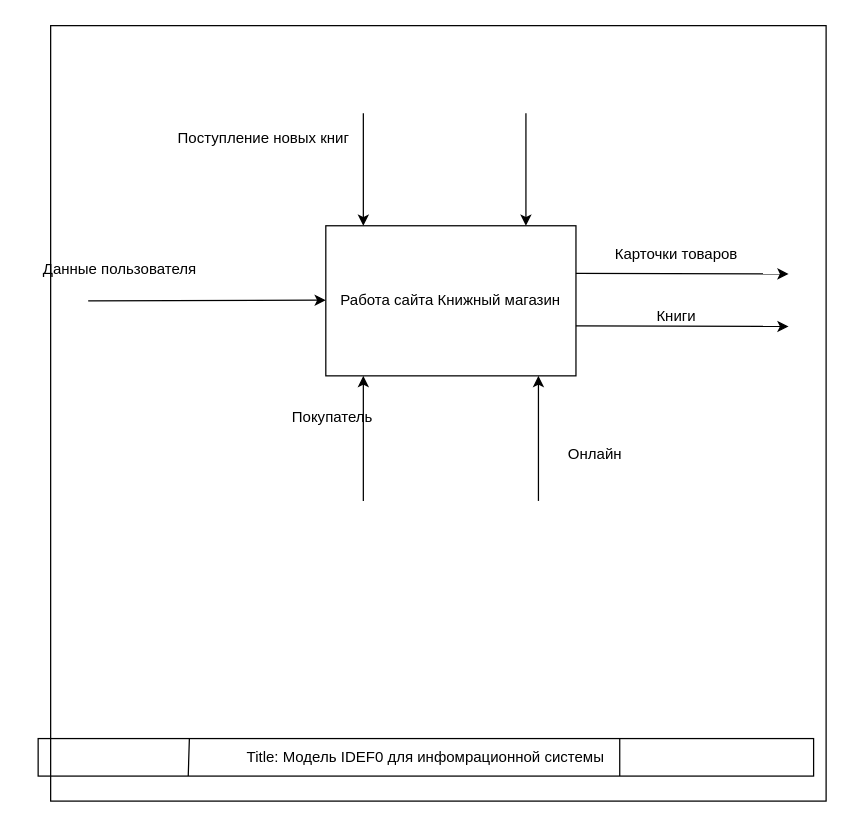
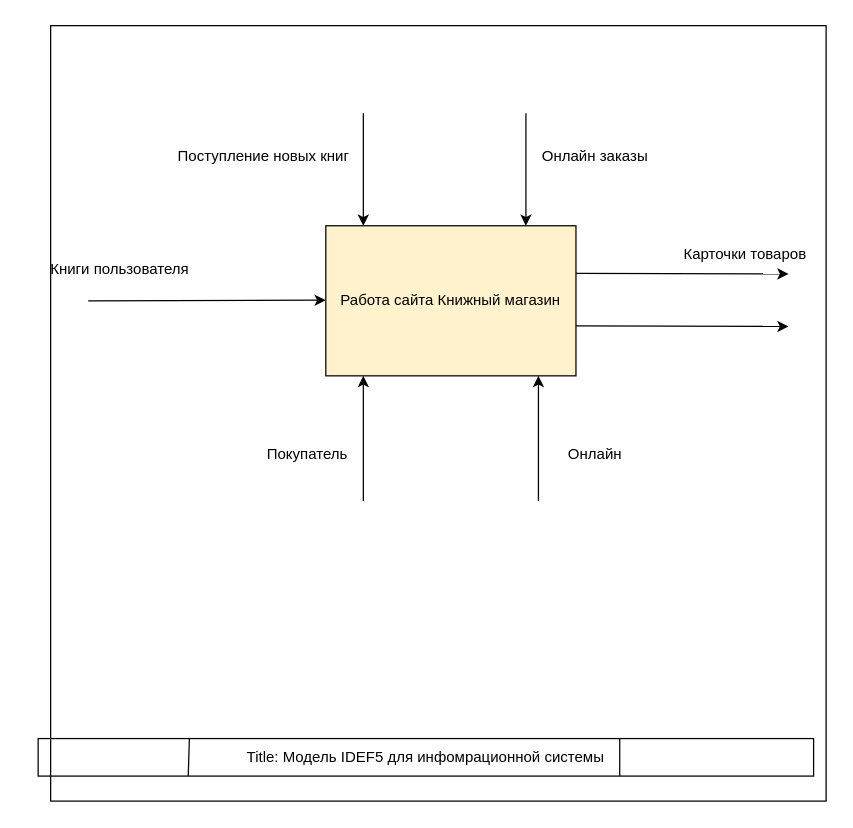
node "Поступление новых книг": moved (263, 138) -> (263, 157)
node "Онлайн заказы": added
node "Карточки товаров": moved (676, 254) -> (744, 254)
node "Данные пользователя": label "Данные пользователя" -> "Книги пользователя"
node "Работа сайта Книжный магазин": fillcolor #ffffff -> #fff2cc
node "Книги": removed
node "Покупатель": moved (332, 417) -> (307, 454)
node "Title: Модель IDEF0 для инфомрационной системы": label "Title: Модель IDEF0 для инфомрационной системы" -> "Title: Модель IDEF5 для инфомрационной системы"
